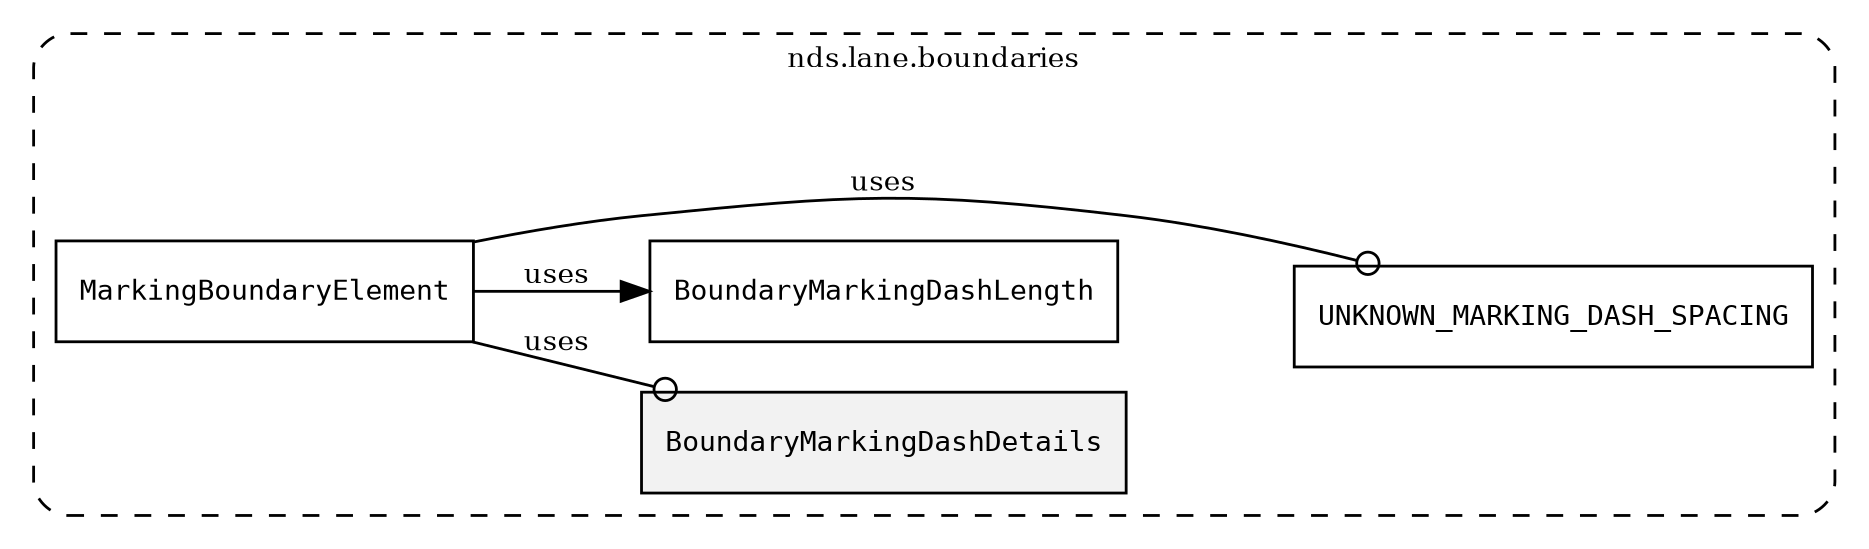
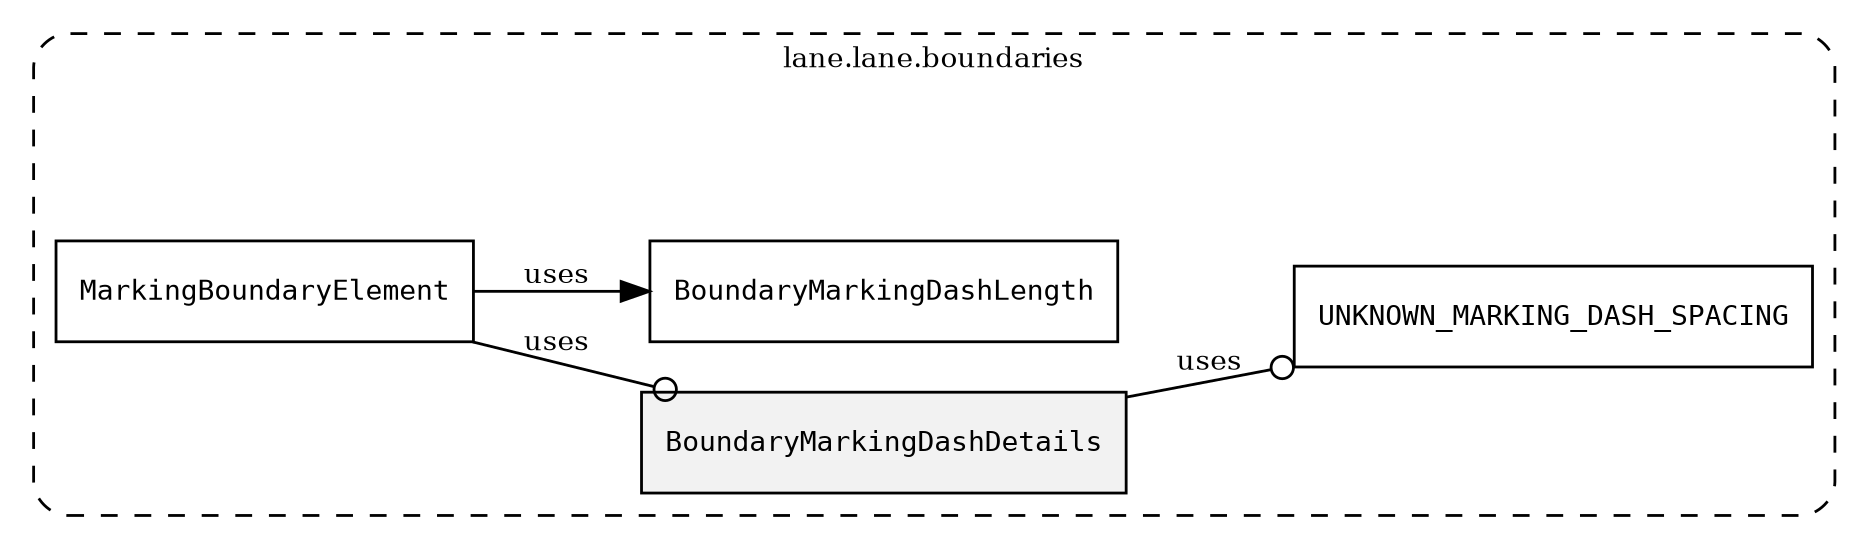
cluster "nds.lane.boundaries": label "nds.lane.boundaries" -> "lane.lane.boundaries"
edge "MarkingBoundaryElement" -> "UNKNOWN_MARKING_DASH_SPACING": now "BoundaryMarkingDashDetails" -> "UNKNOWN_MARKING_DASH_SPACING"
